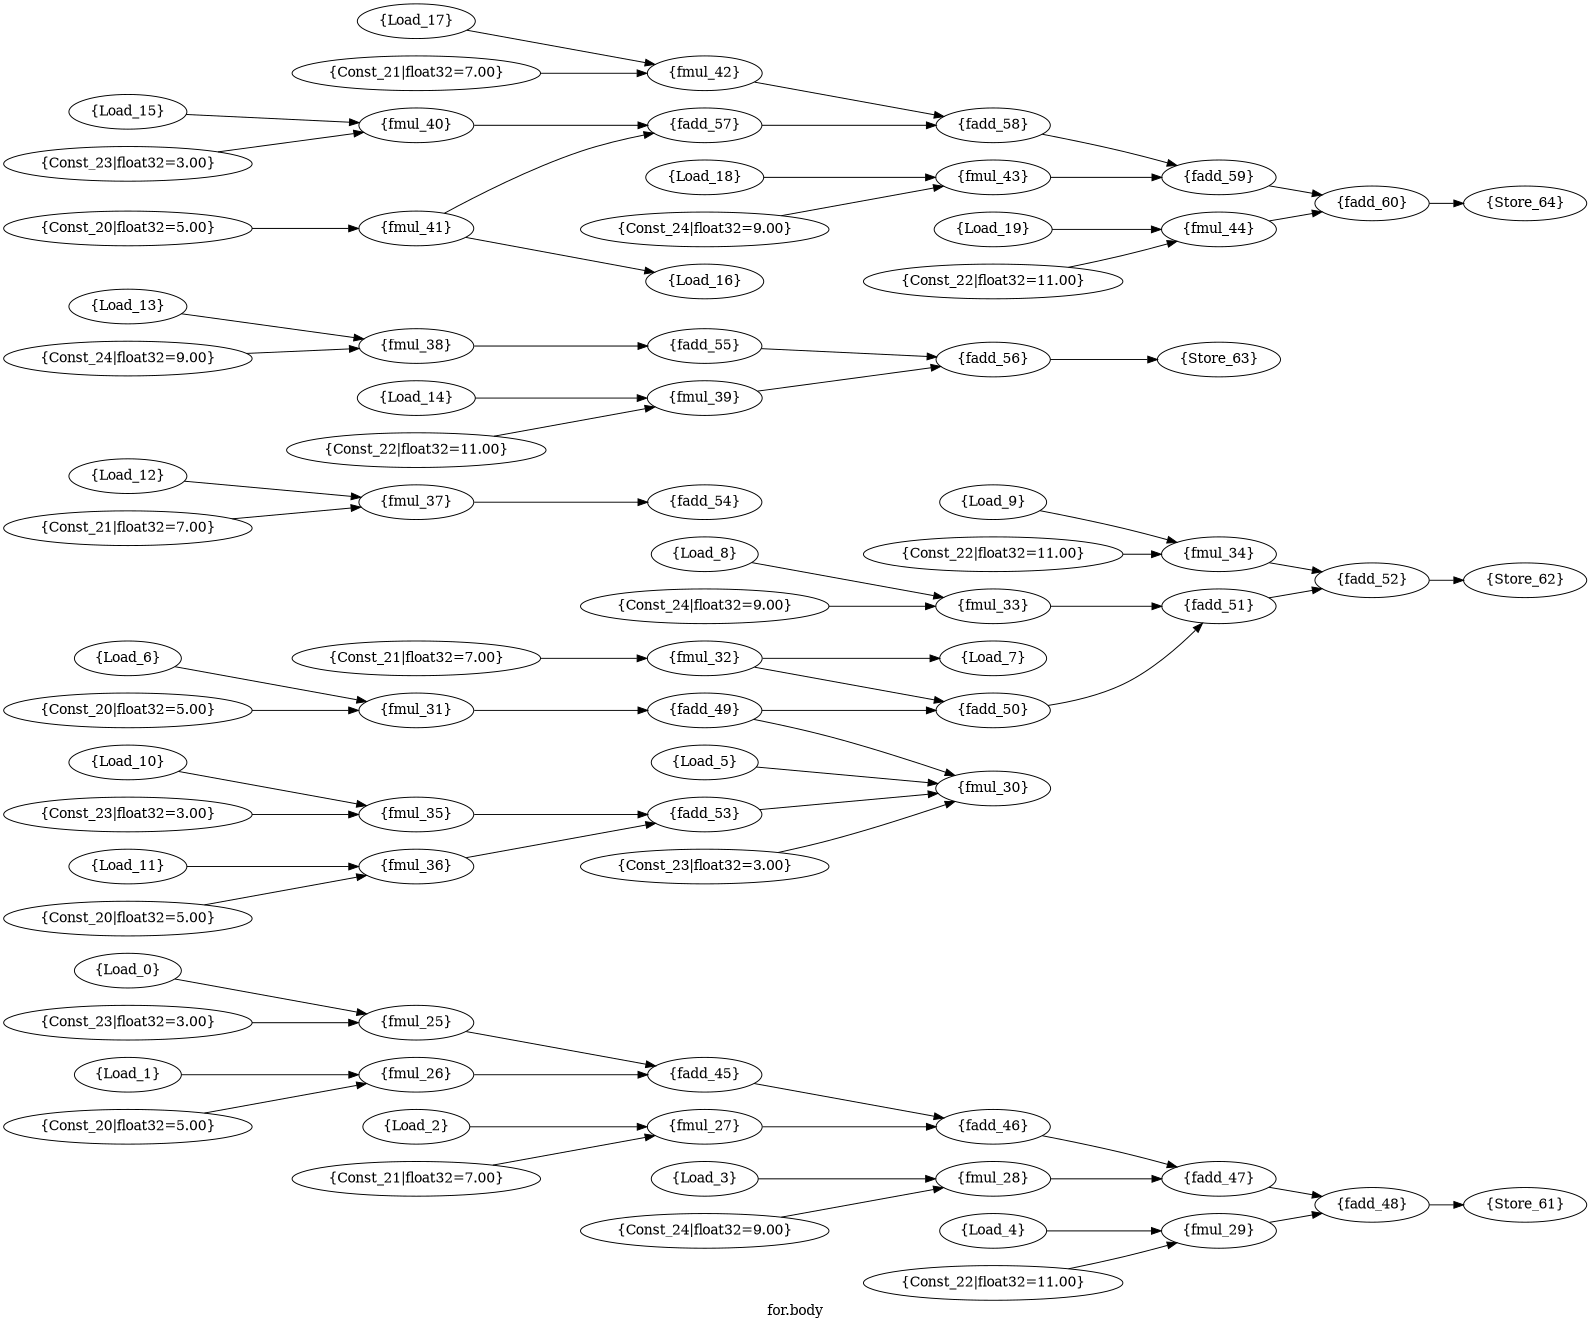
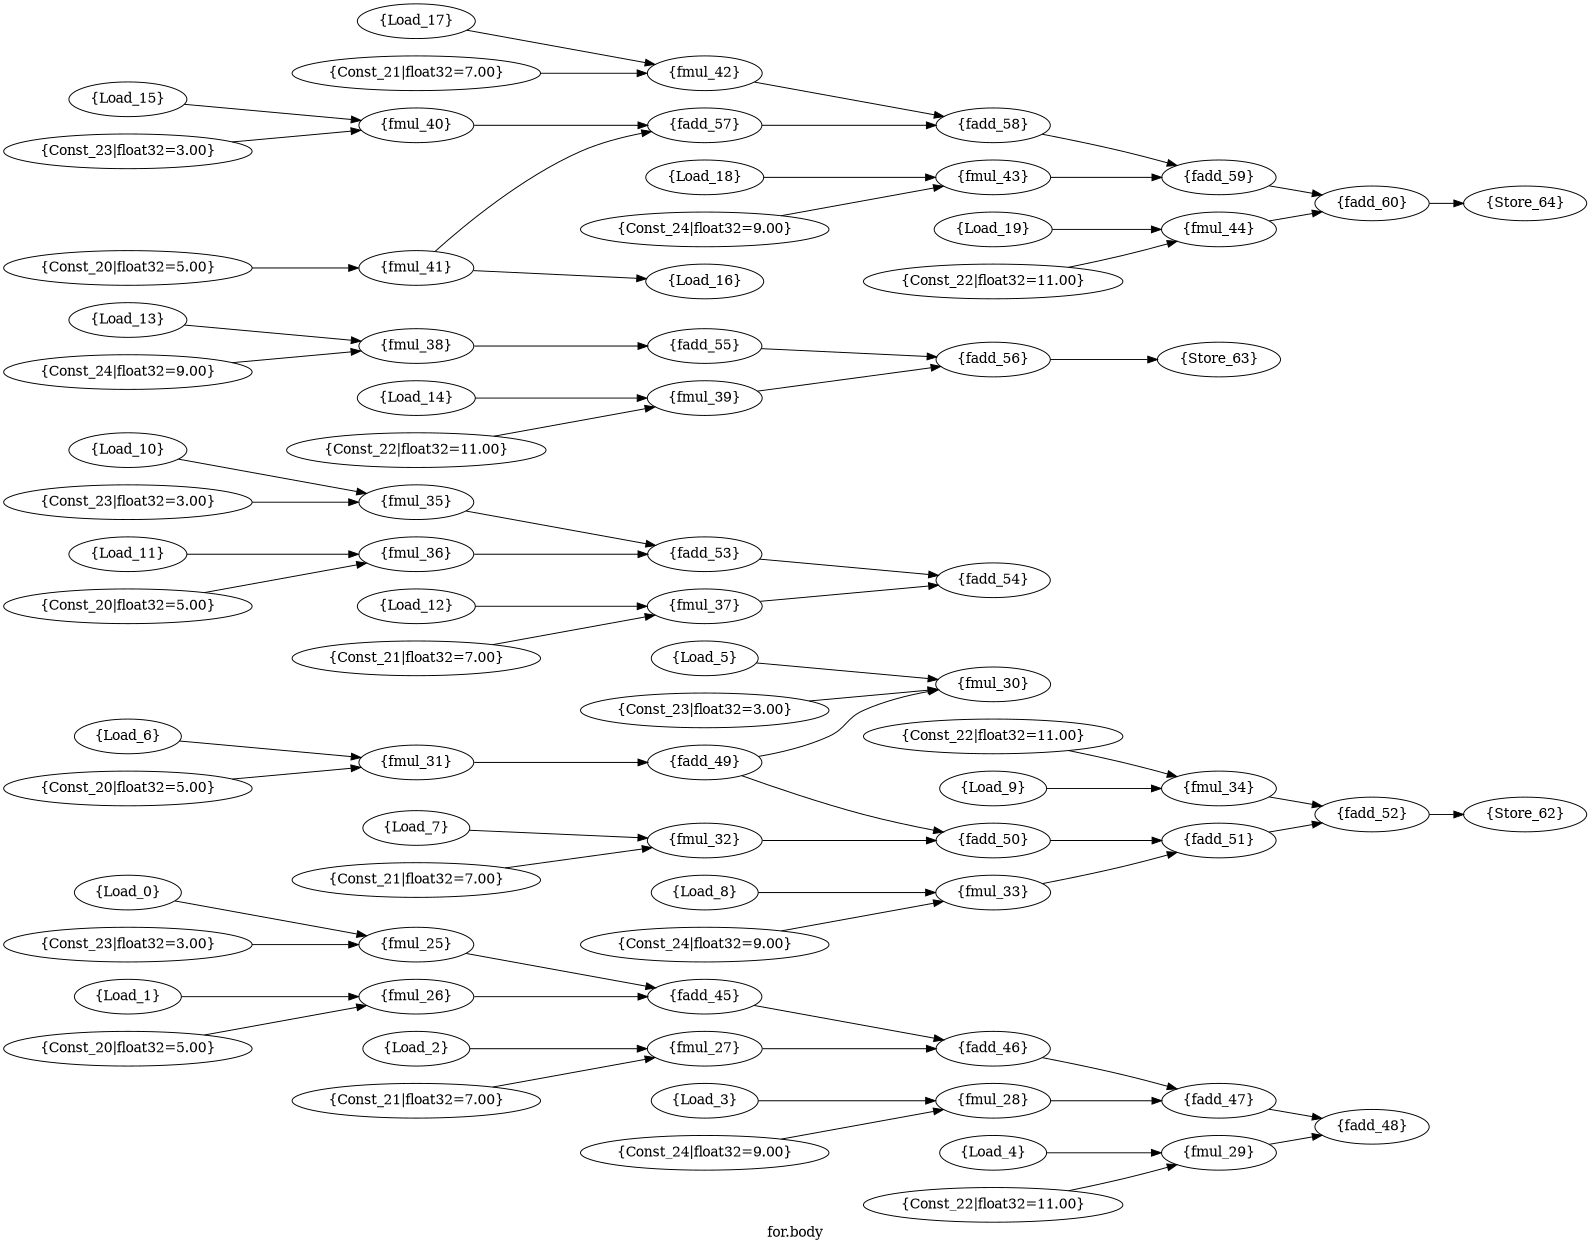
edge "{fmul_32}" -> "{Load_7}": reversed
edge "{fadd_53}" -> "{fmul_30}": now "{fadd_53}" -> "{fadd_54}"
node "{Store_61}": removed
